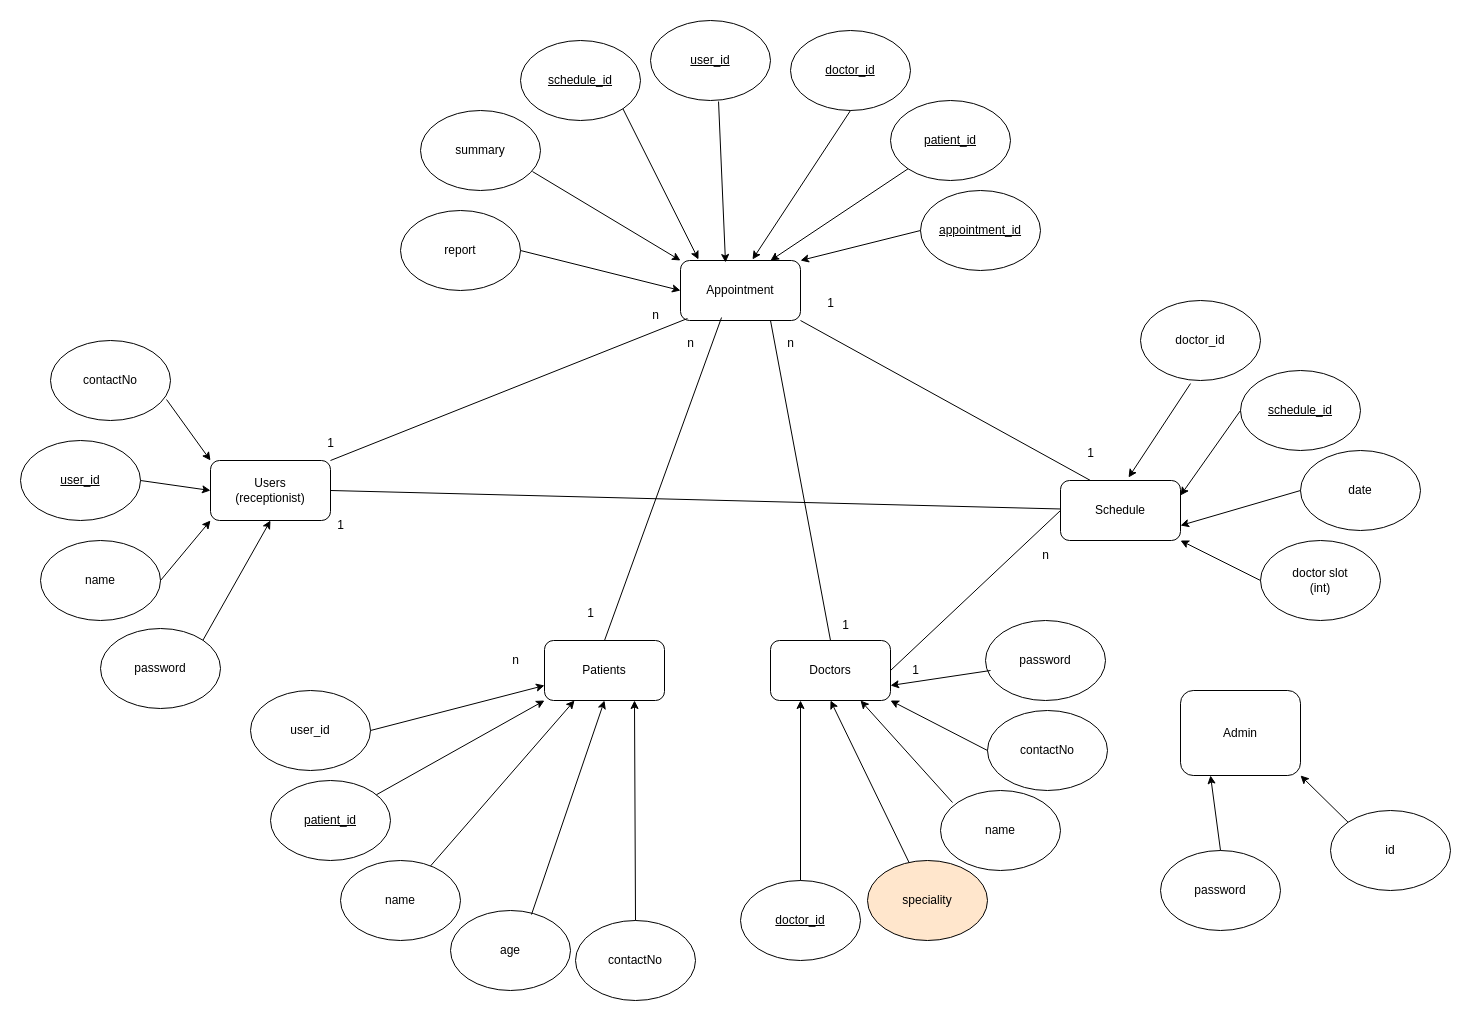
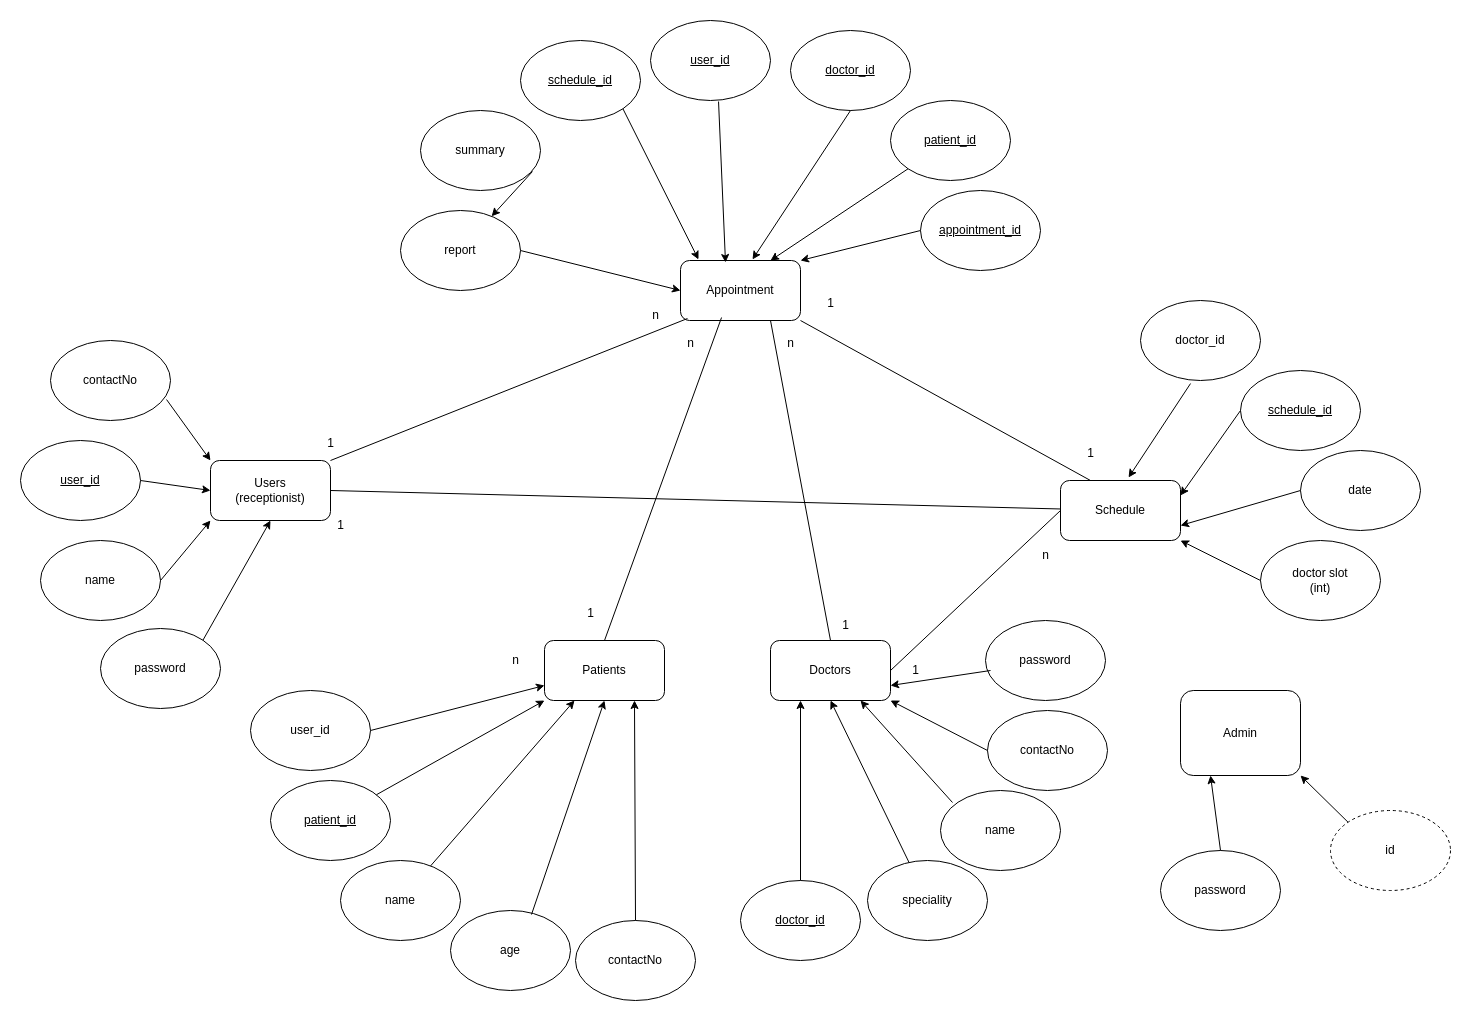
edge "summary" -> "Appointment": now "summary" -> "report"
node "id": style solid -> dashed
node "speciality": fillcolor #ffe6cc -> #ffffff
